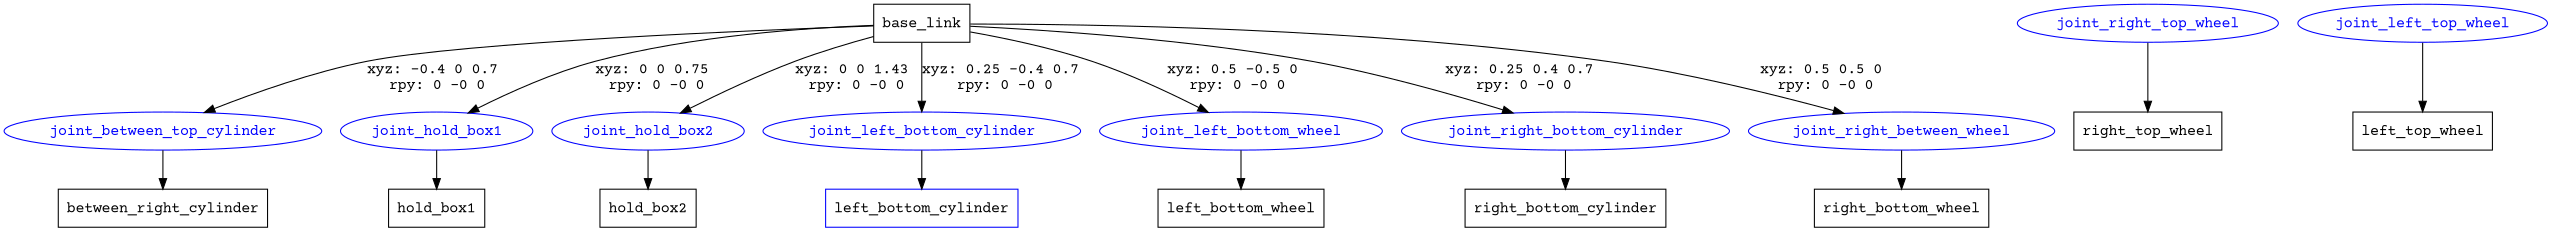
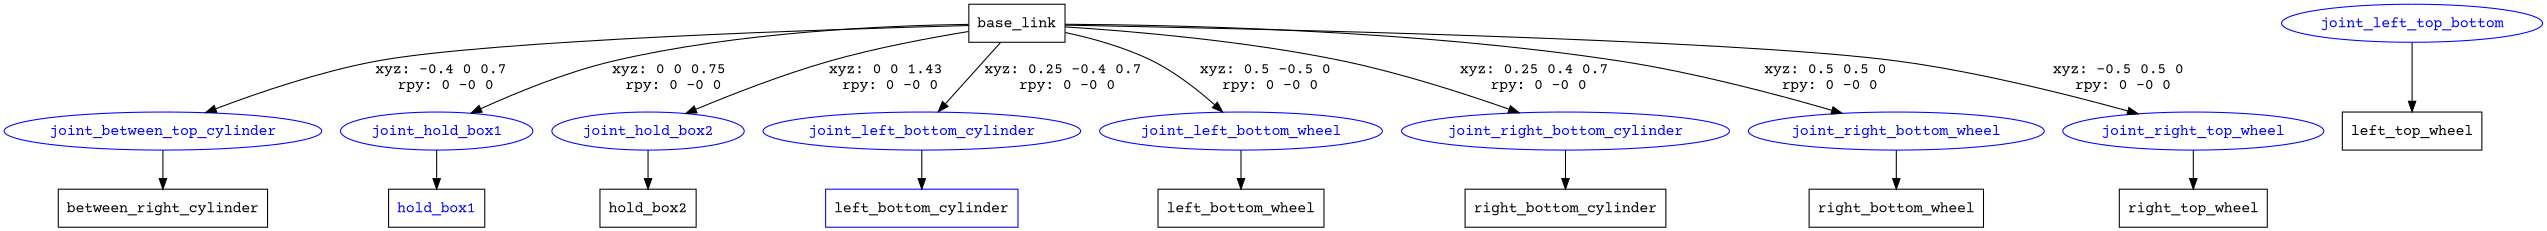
node "joint_left_top_wheel": label "joint_left_top_wheel" -> "joint_left_top_bottom"
edge "base_link" -> "joint_right_top_wheel": added, label "xyz: -0.5 0.5 0 rpy: 0 -0 0"
node "joint_right_between_wheel": label "joint_right_between_wheel" -> "joint_right_bottom_wheel"
node "hold_box1": fontcolor black -> blue
